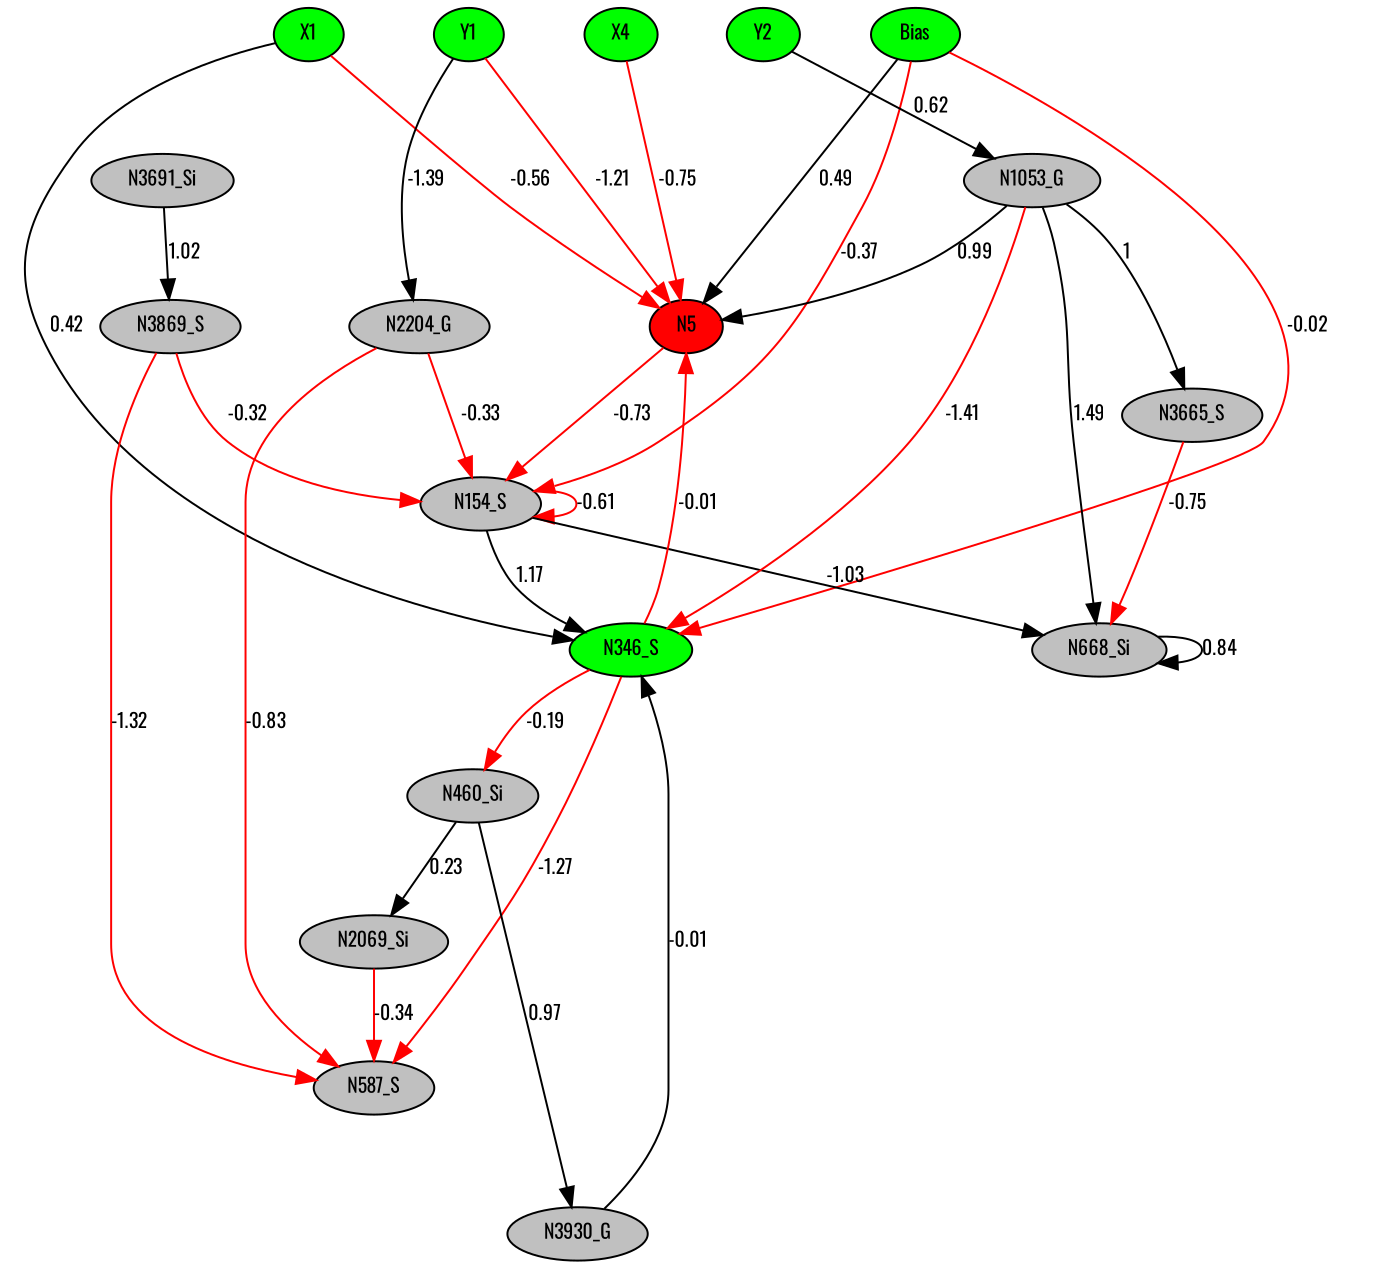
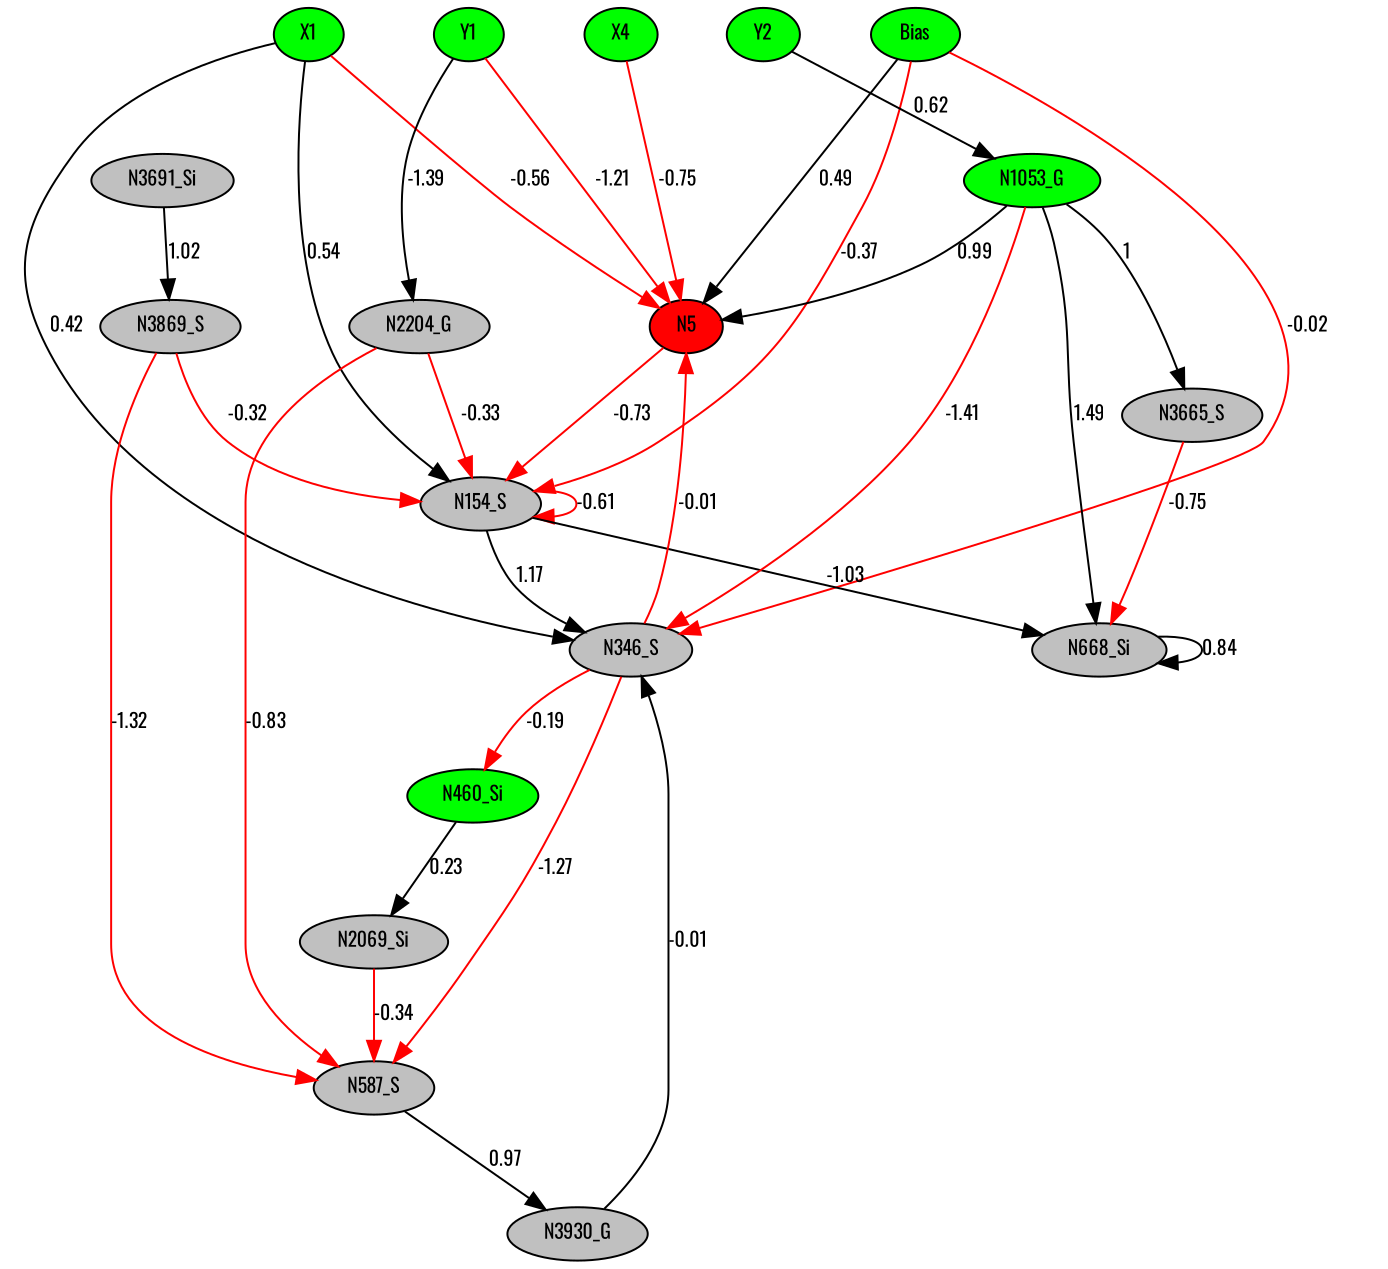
node "N1053_G": fillcolor gray -> green
edge "X1" -> "N154_S": added, label "0.54"
node "N346_S": fillcolor green -> gray
node "N460_Si": fillcolor gray -> green
edge "N460_Si" -> "N3930_G": now "N587_S" -> "N3930_G"
